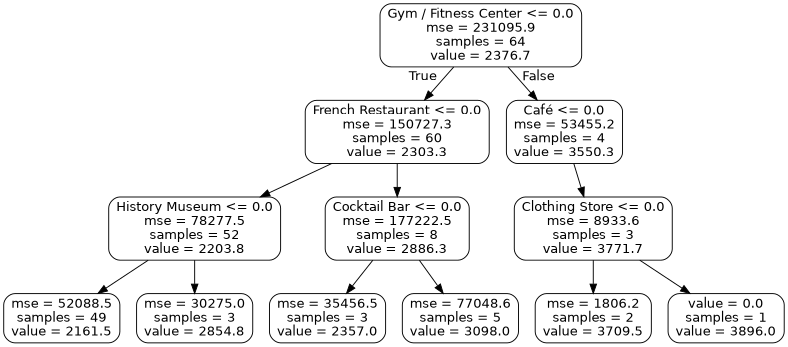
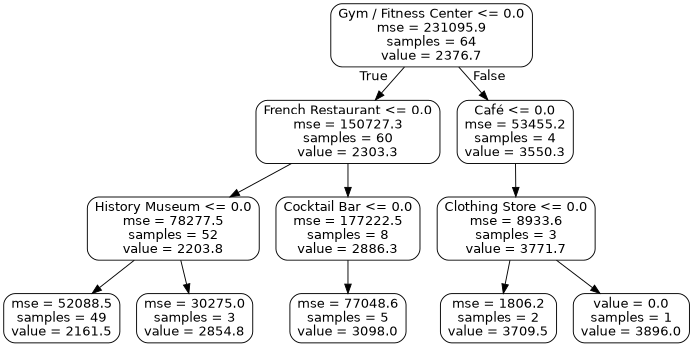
node "mse = 35456.5 samples = 3 value = 2357.0": removed
